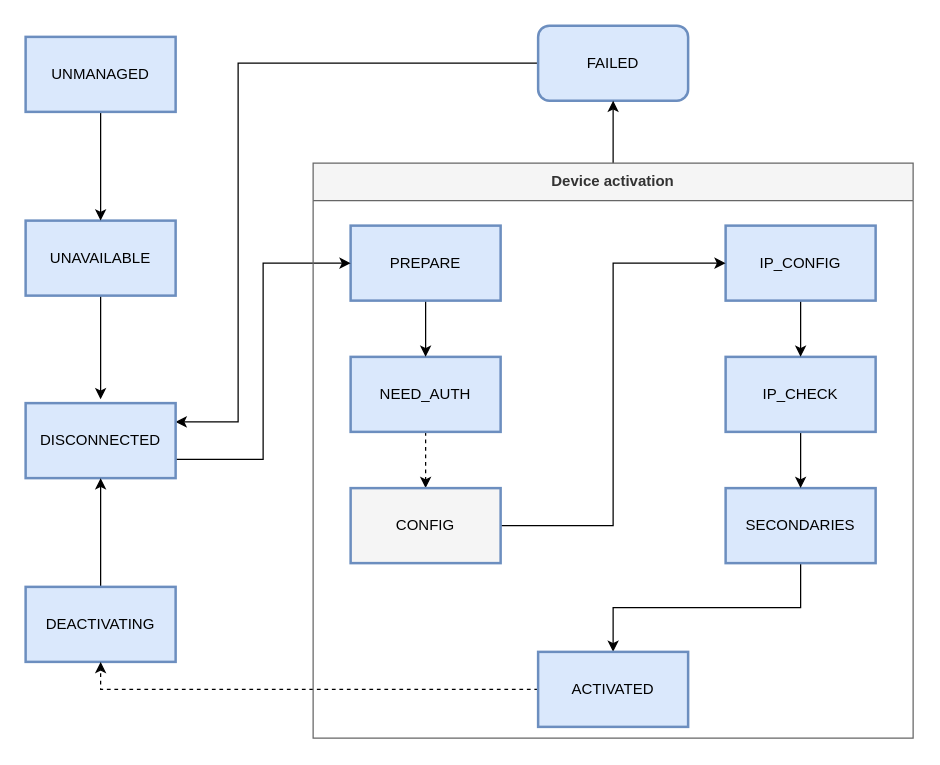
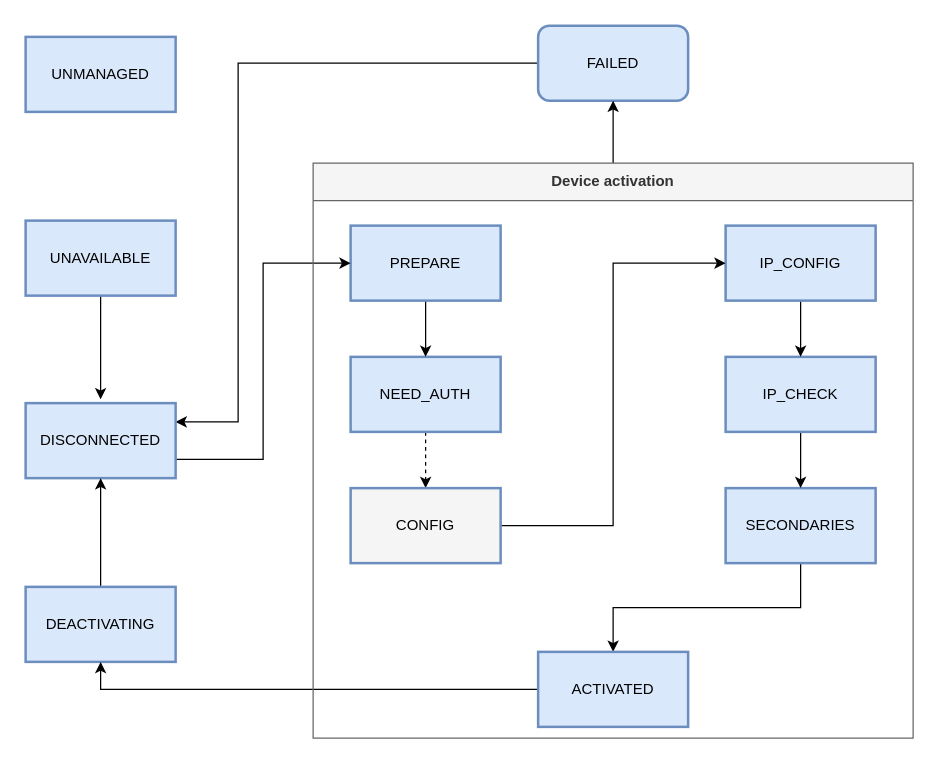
edge "UNMANAGED" -> "UNAVAILABLE": removed
edge "ACTIVATED" -> "DEACTIVATING": style dashed -> solid
